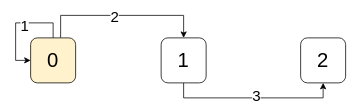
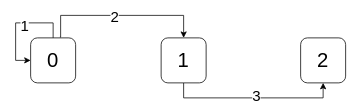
node "0": fillcolor #fff2cc -> #ffffff
